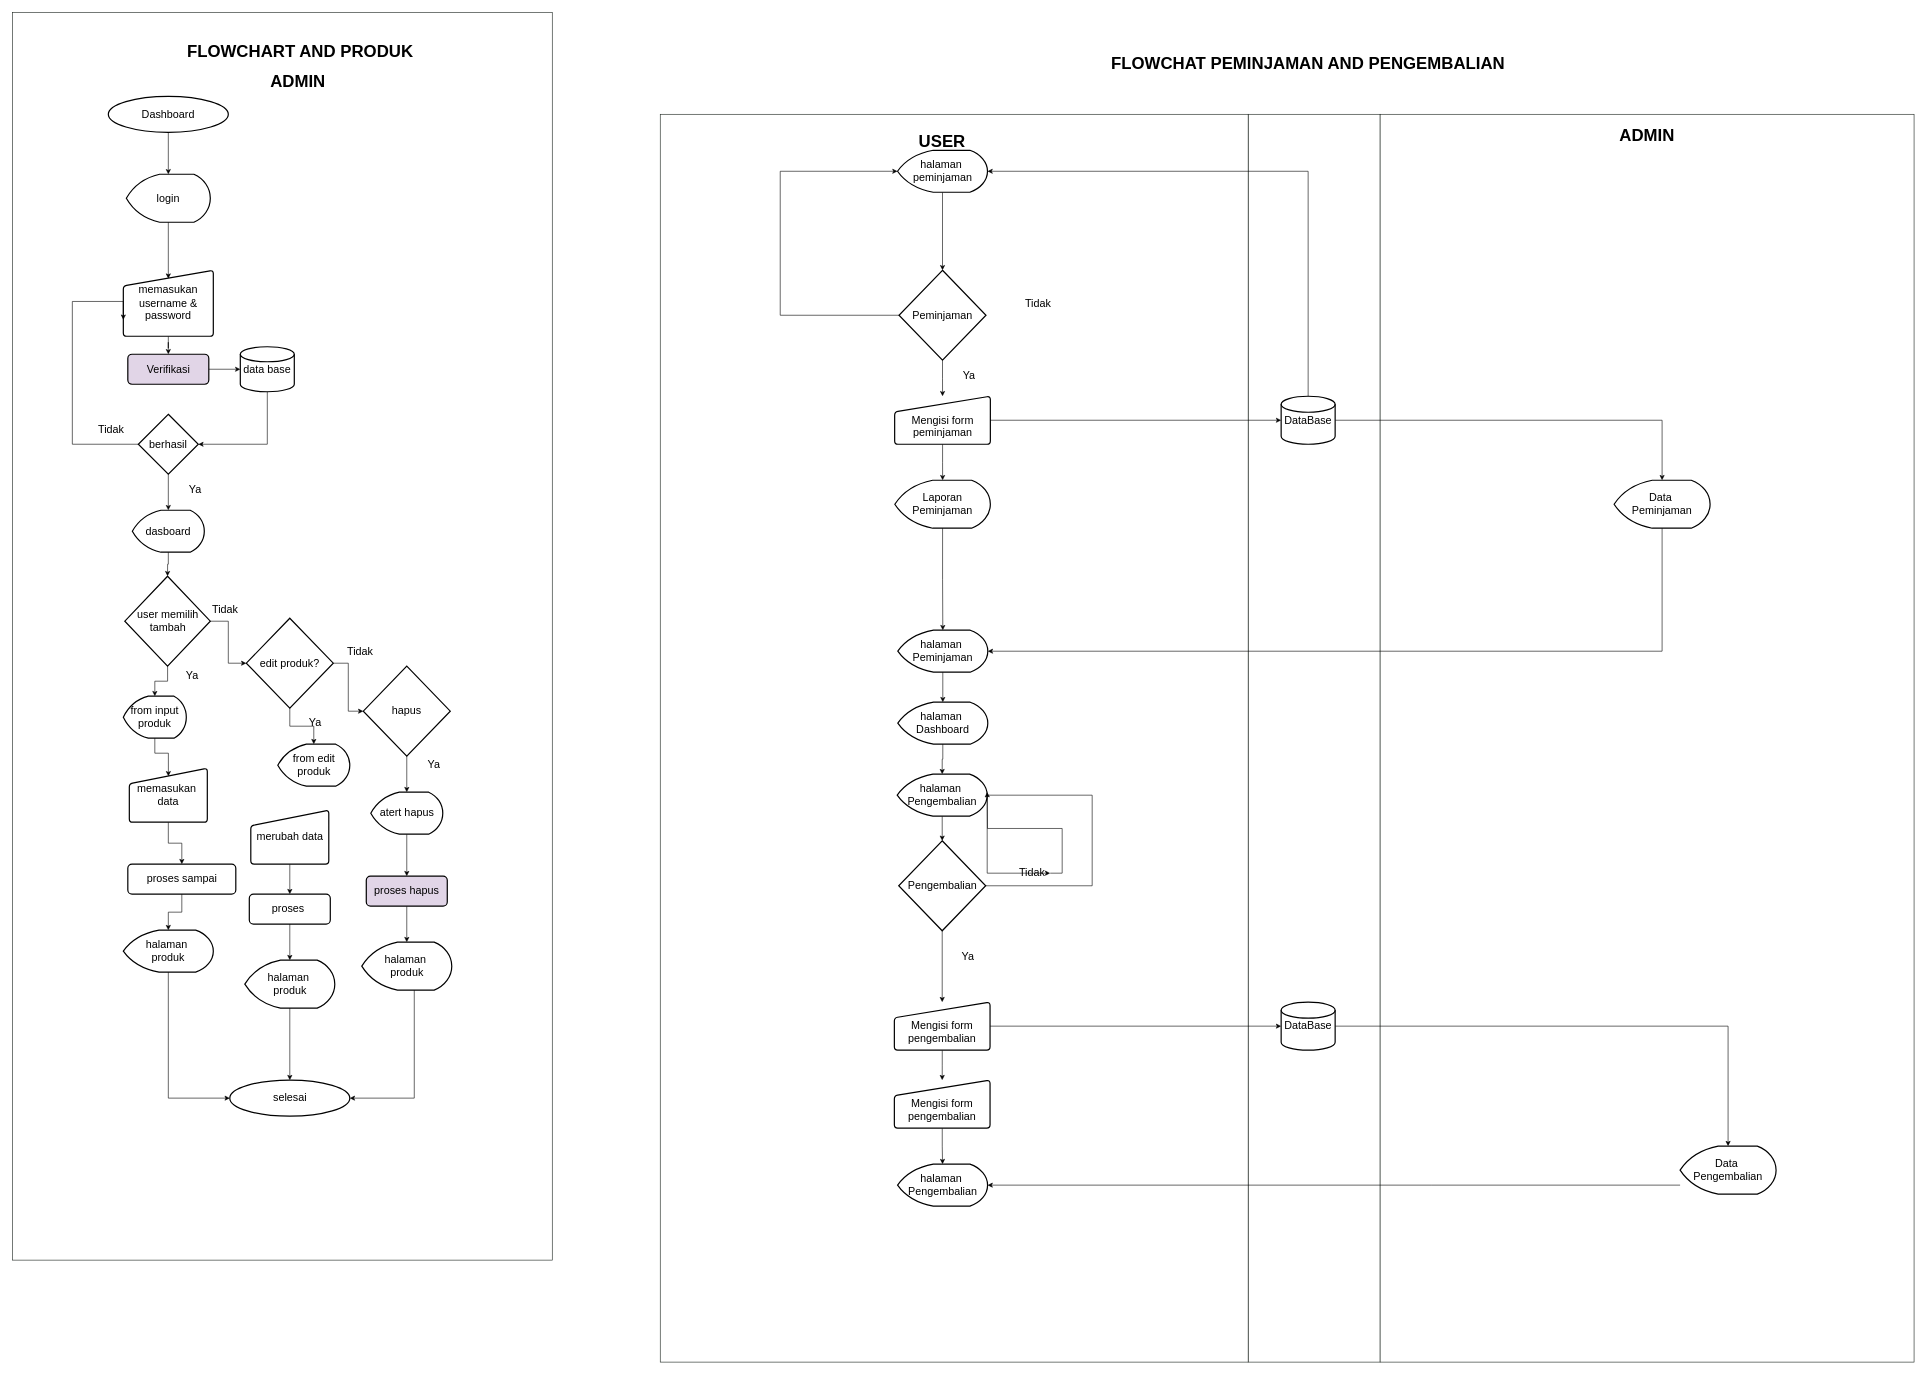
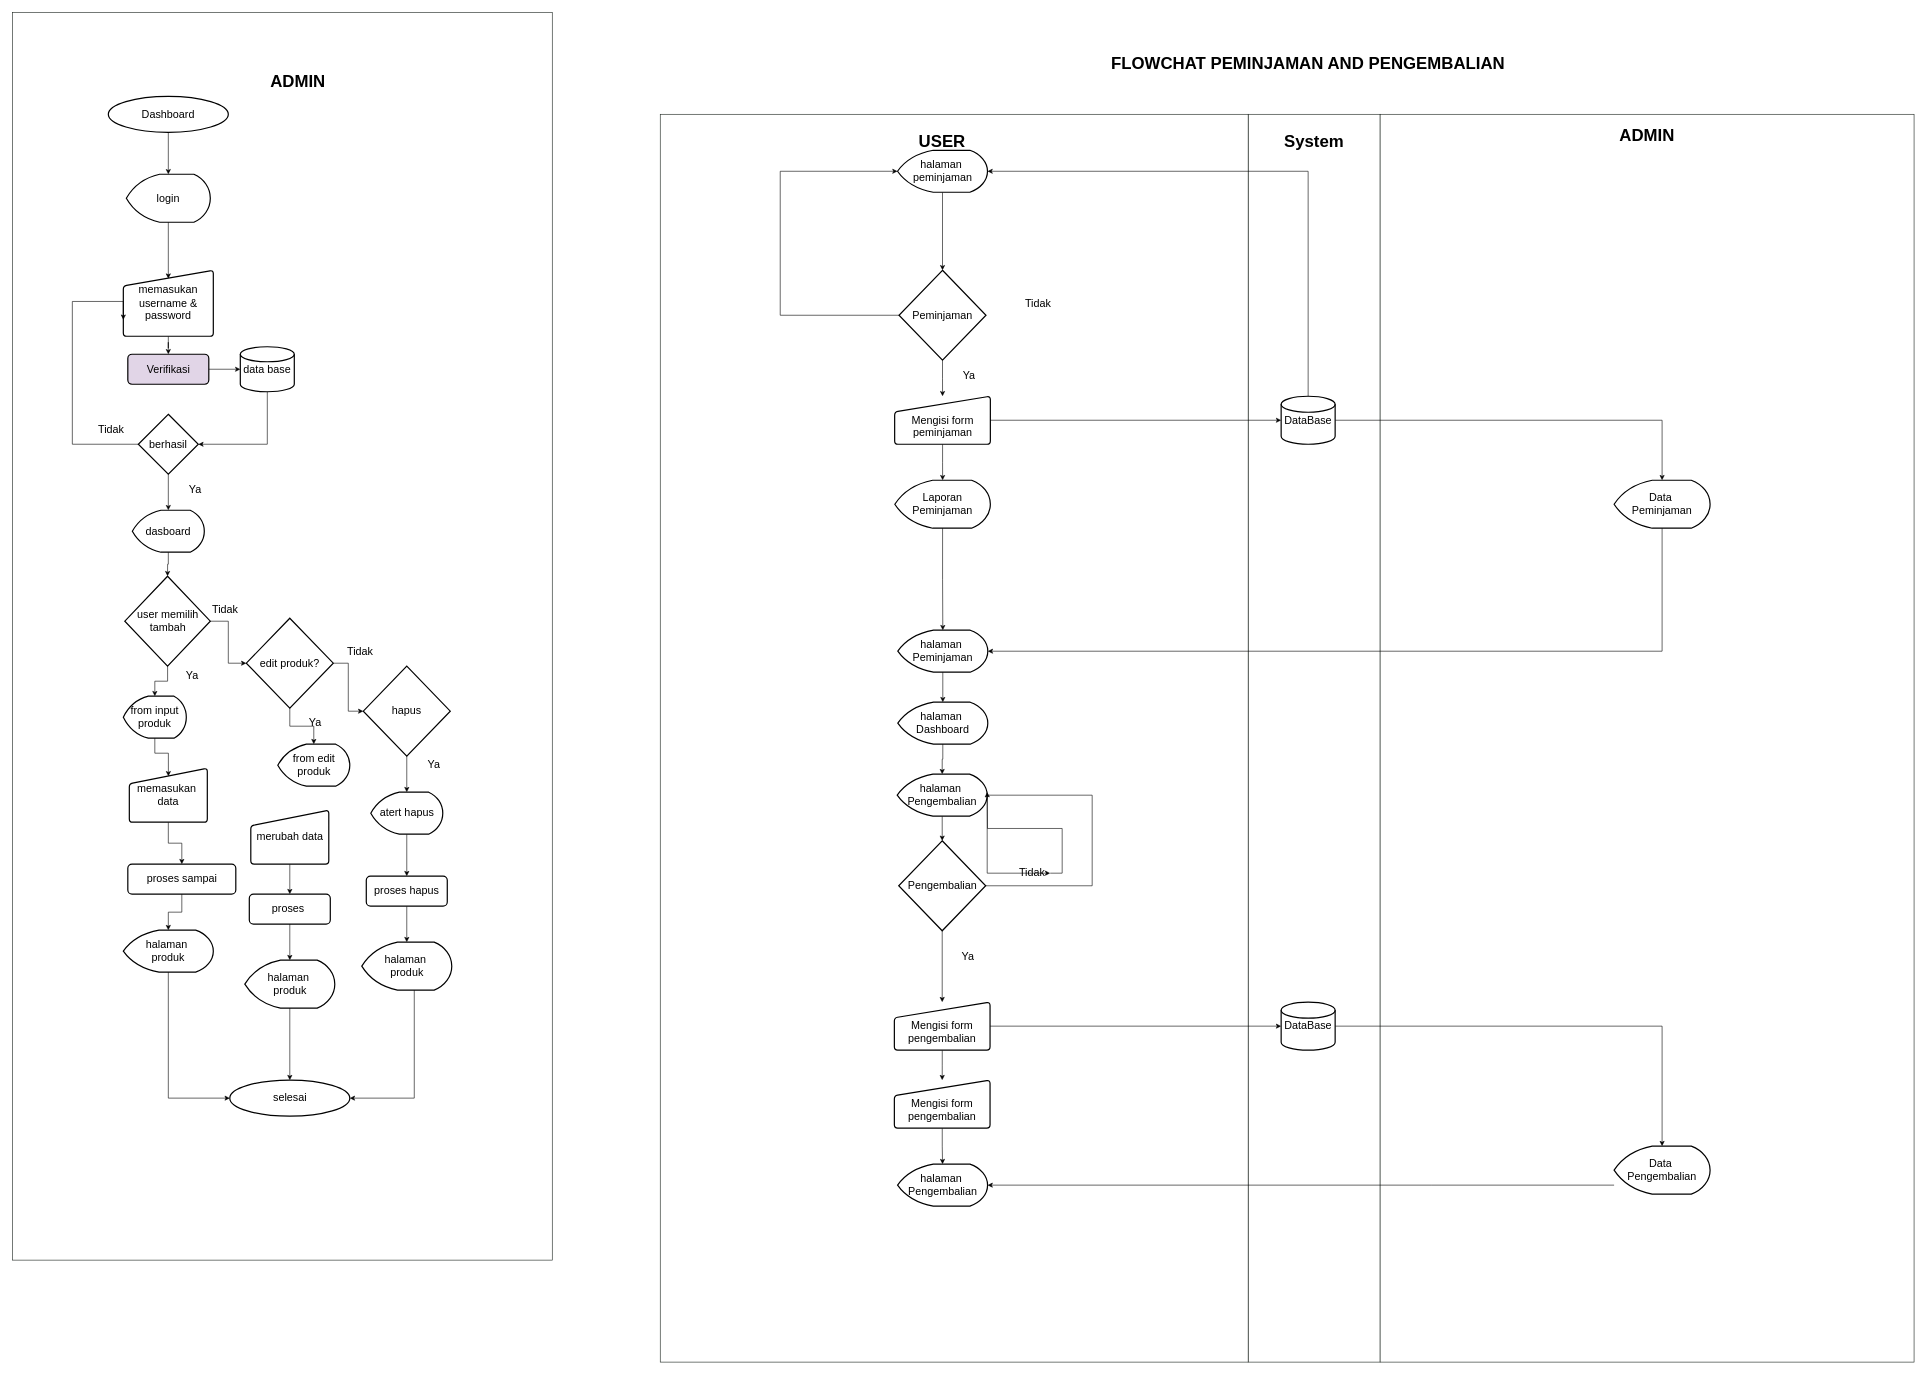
node "FLOWCHART AND PRODUK": removed
node "System": added
node "proses hapus": fillcolor #e1d5e7 -> #ffffff
node "Data Pengembalian": moved (1728, 1170) -> (1662, 1170)
